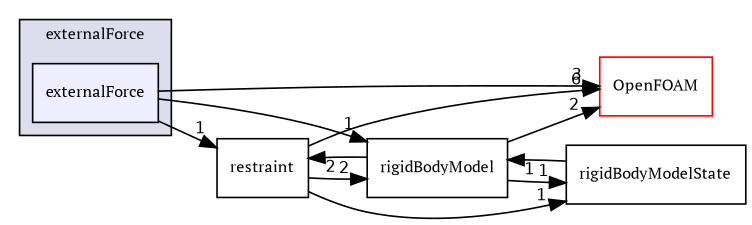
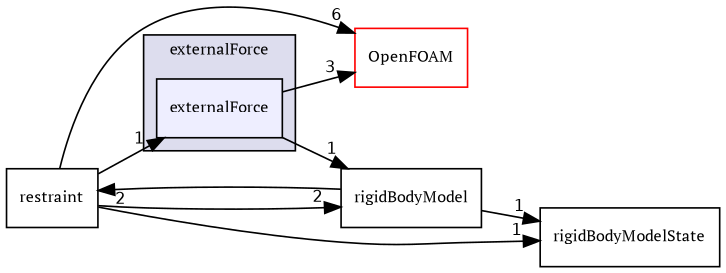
edge "rigidBodyModel" -> "OpenFOAM": removed
edge "externalForce" -> "restraint": reversed
edge "rigidBodyModelState" -> "rigidBodyModel": removed
